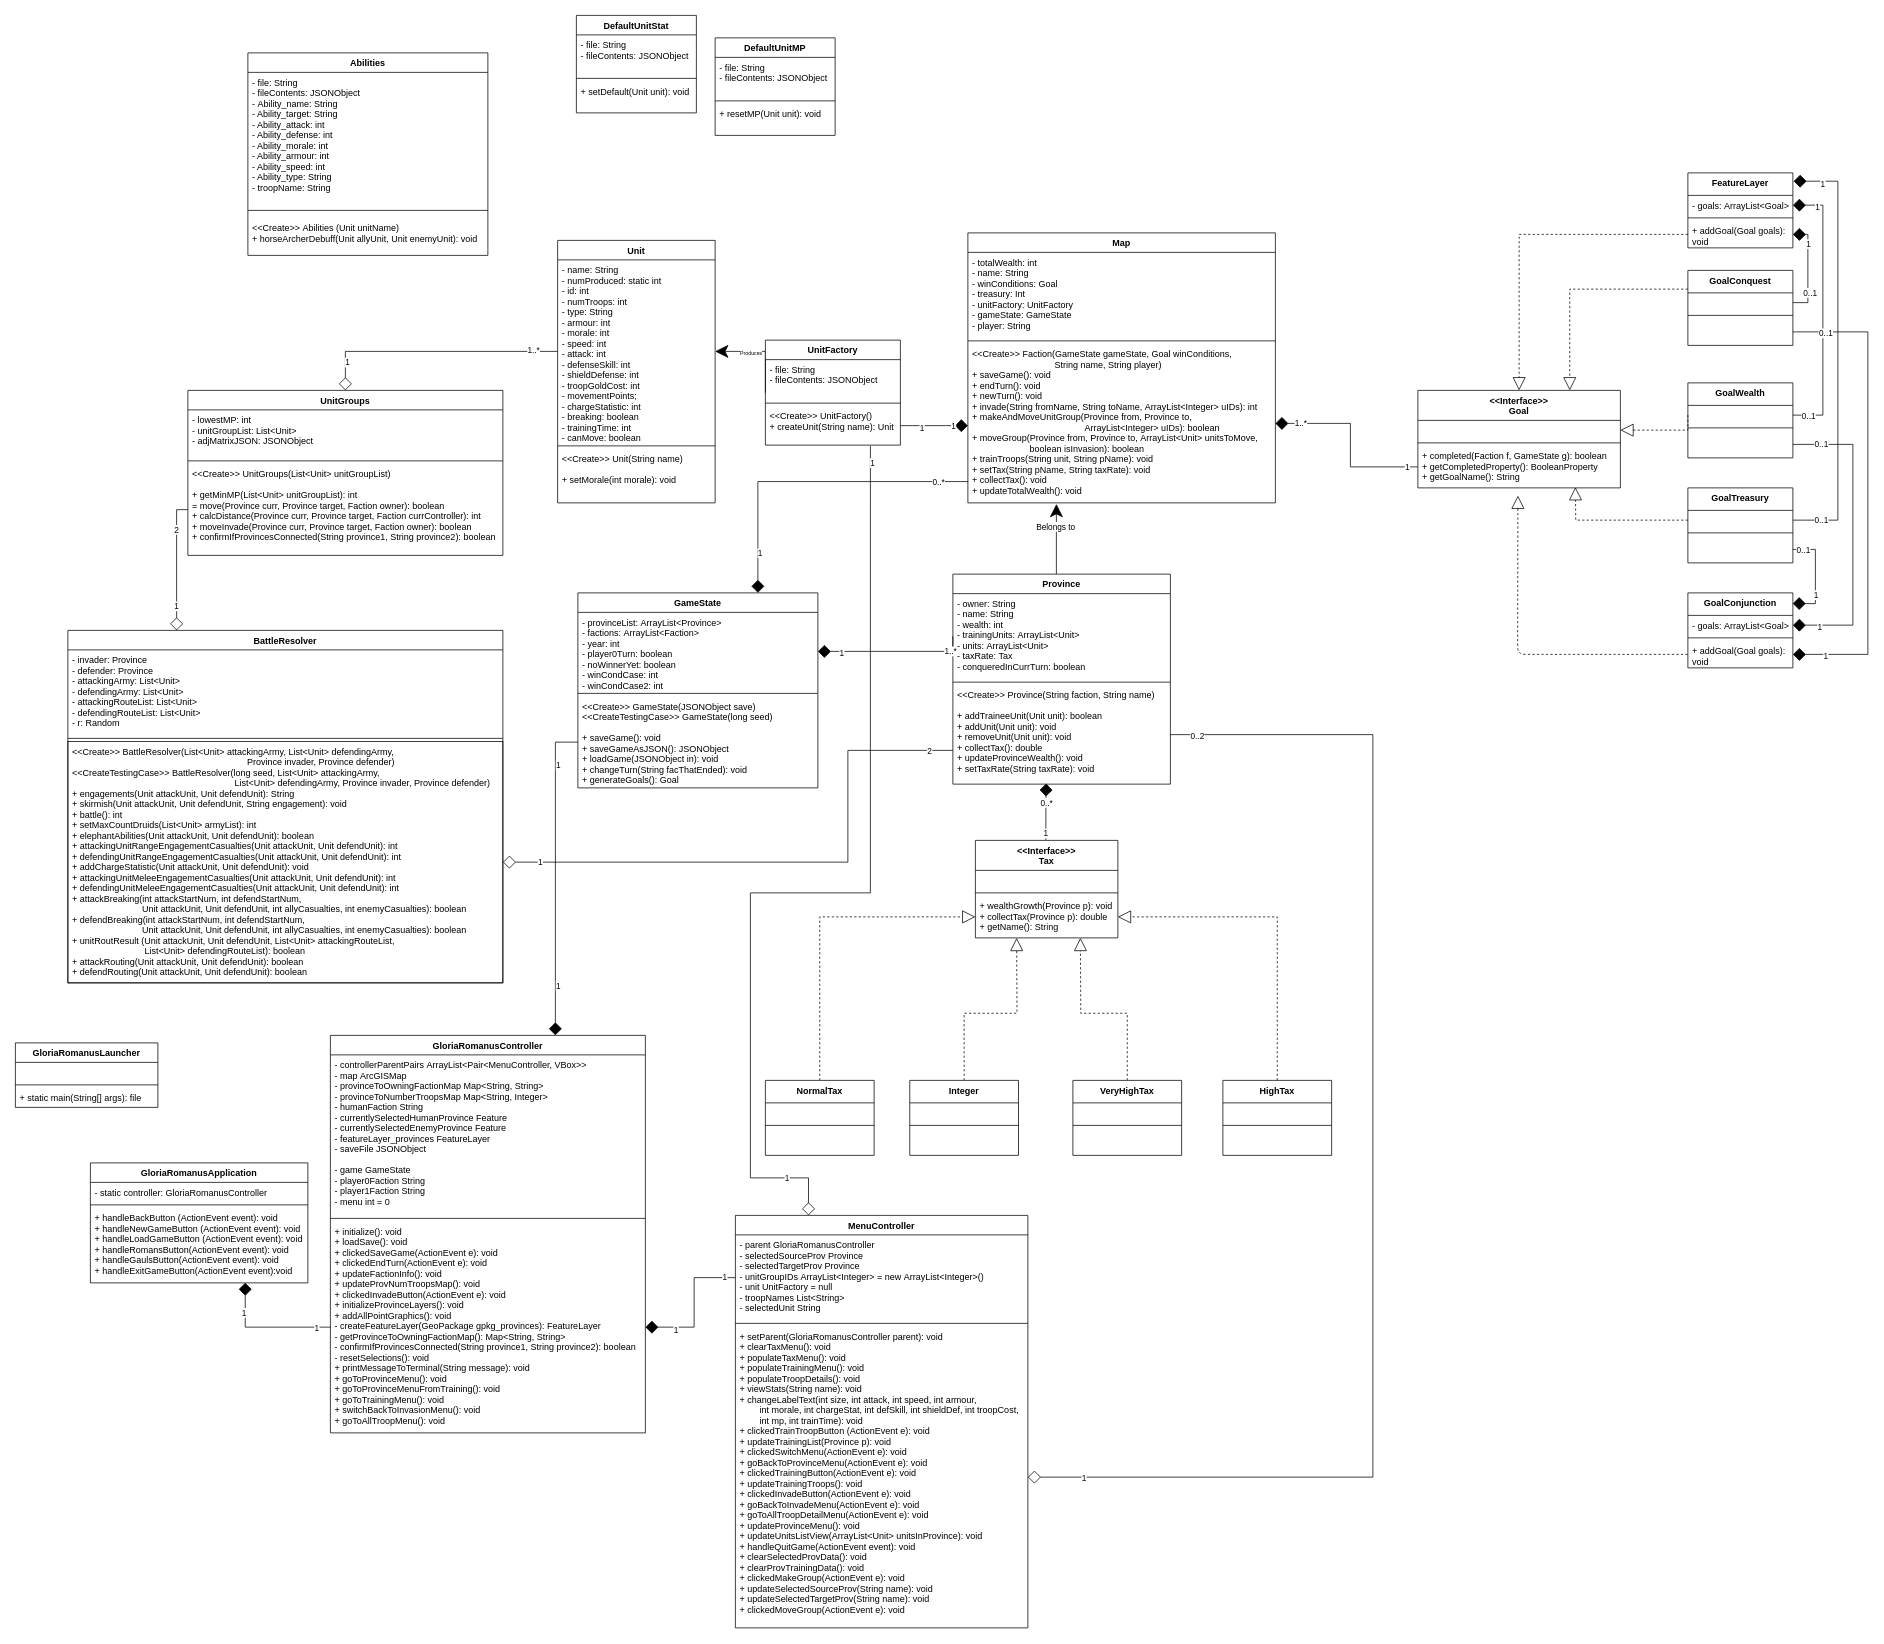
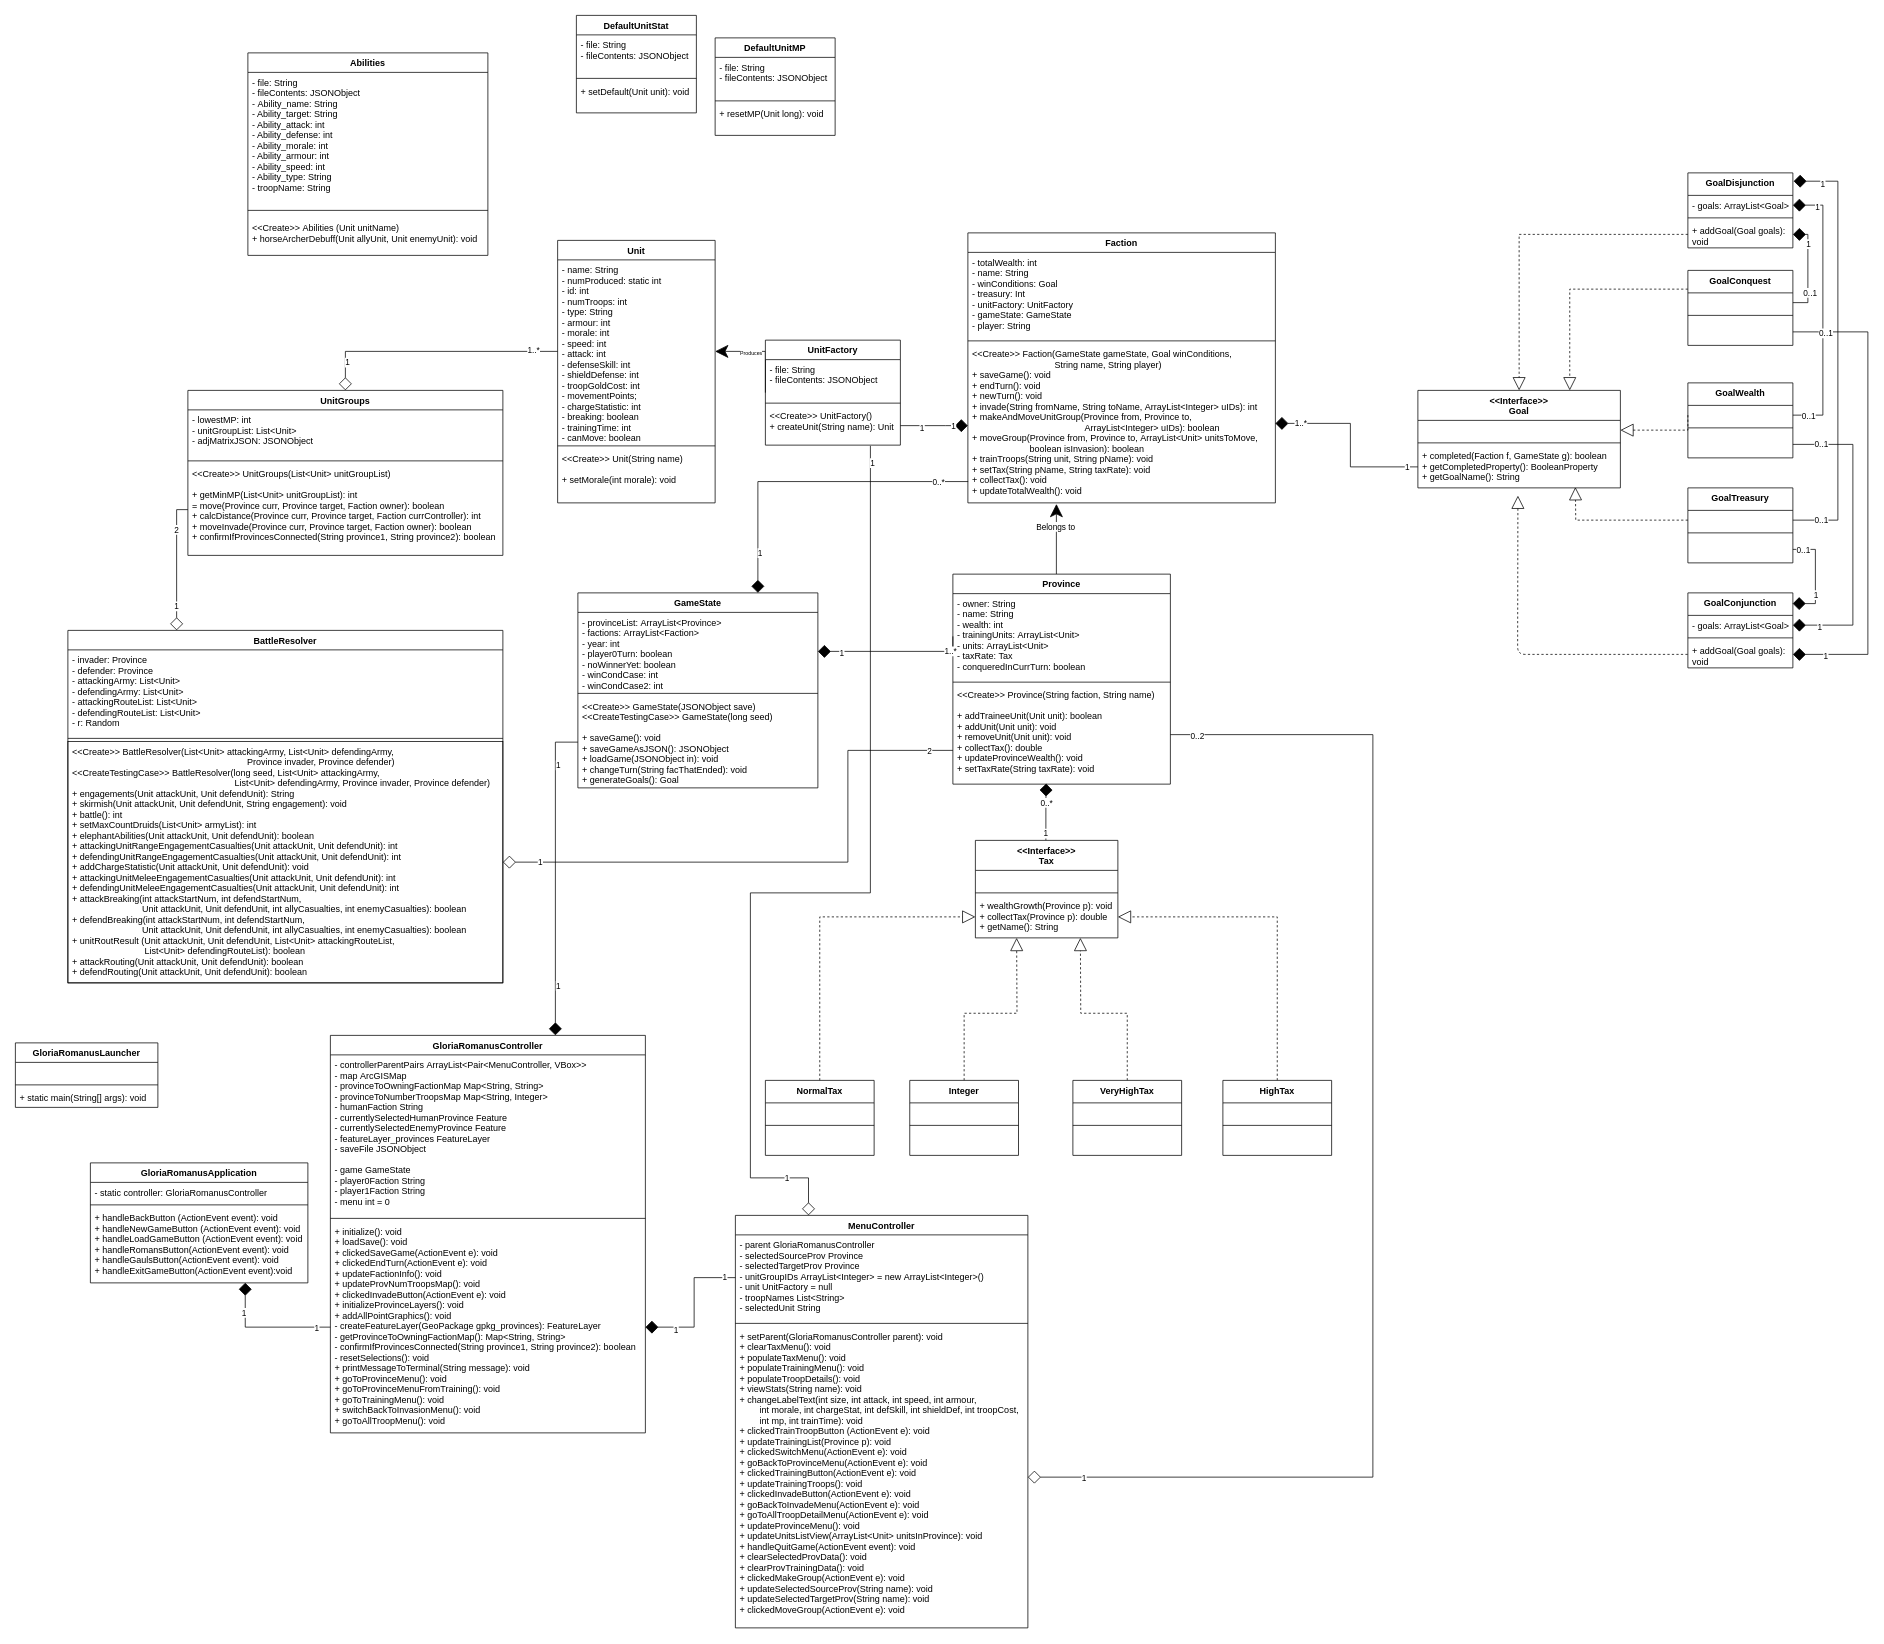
node "+ resetMP(Unit unit): void": label "+ resetMP(Unit unit): void" -> "+ resetMP(Unit long): void"
node "FeatureLayer": label "FeatureLayer" -> "GoalDisjunction"
node "Map": label "Map" -> "Faction"
node "+ static main(String[] args): file": label "+ static main(String[] args): file" -> "+ static main(String[] args): void"
